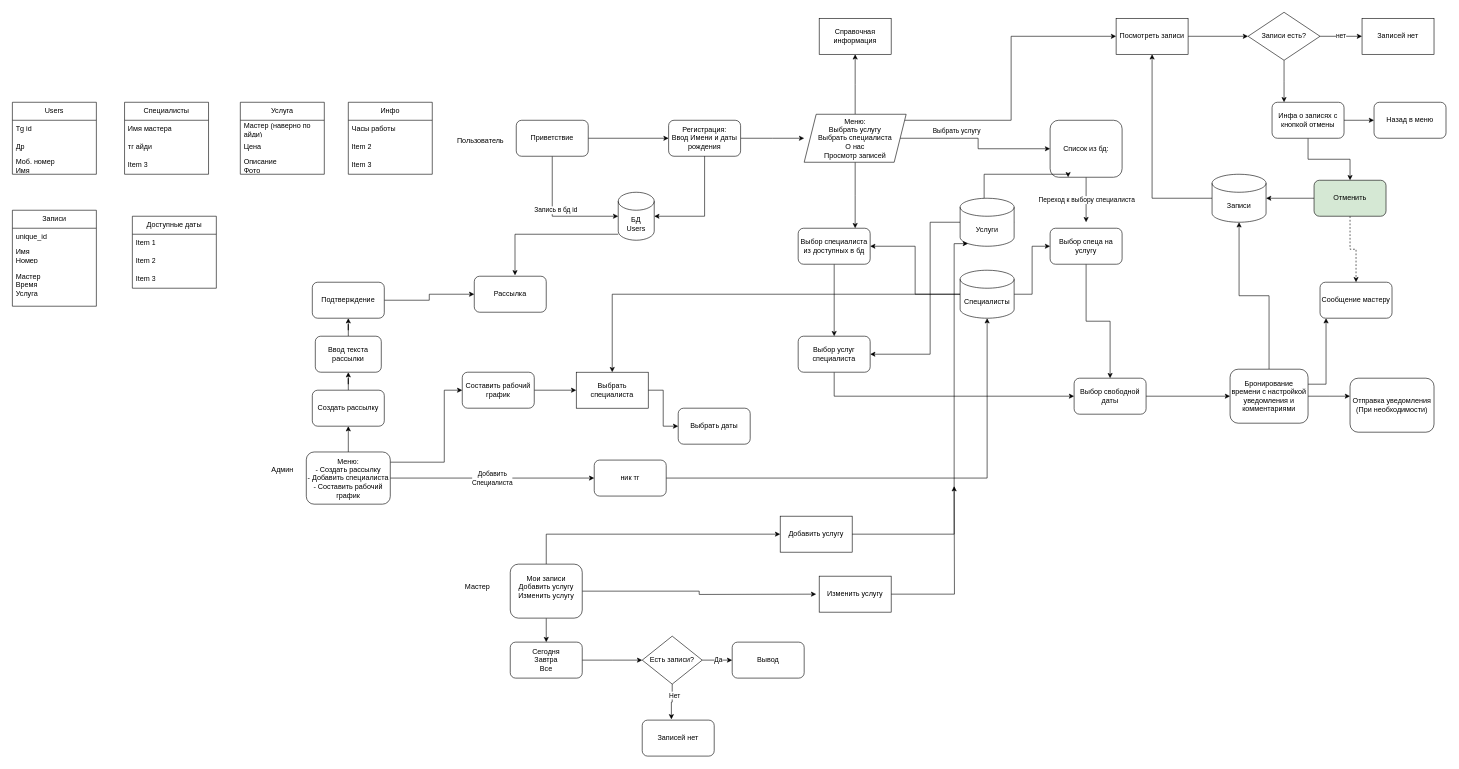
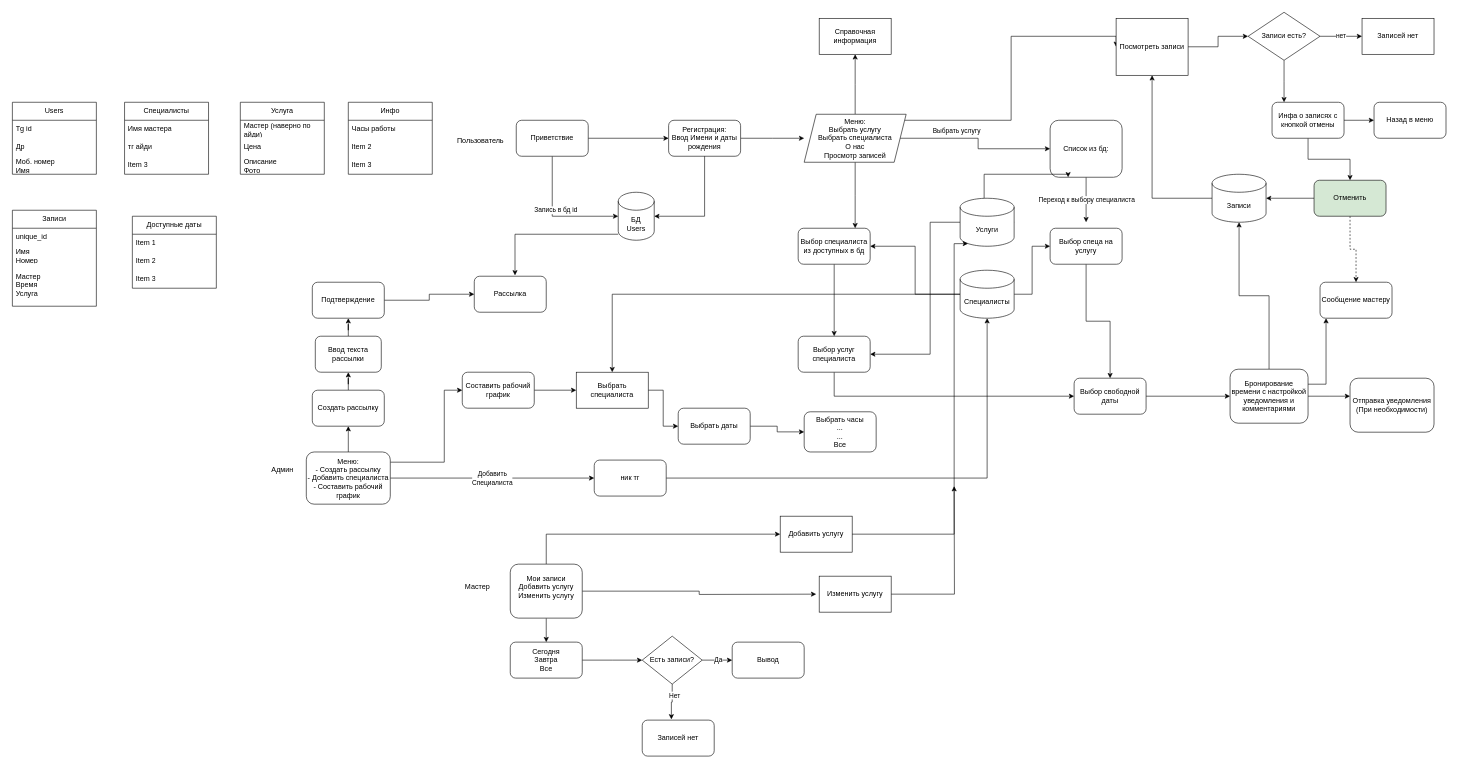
node "Посмотреть записи": size 72x36 -> 72x57
edge "Выбрать даты" -> "Выбрать часы ... ... Все": added
node "Выбрать часы ... ... Все": added
